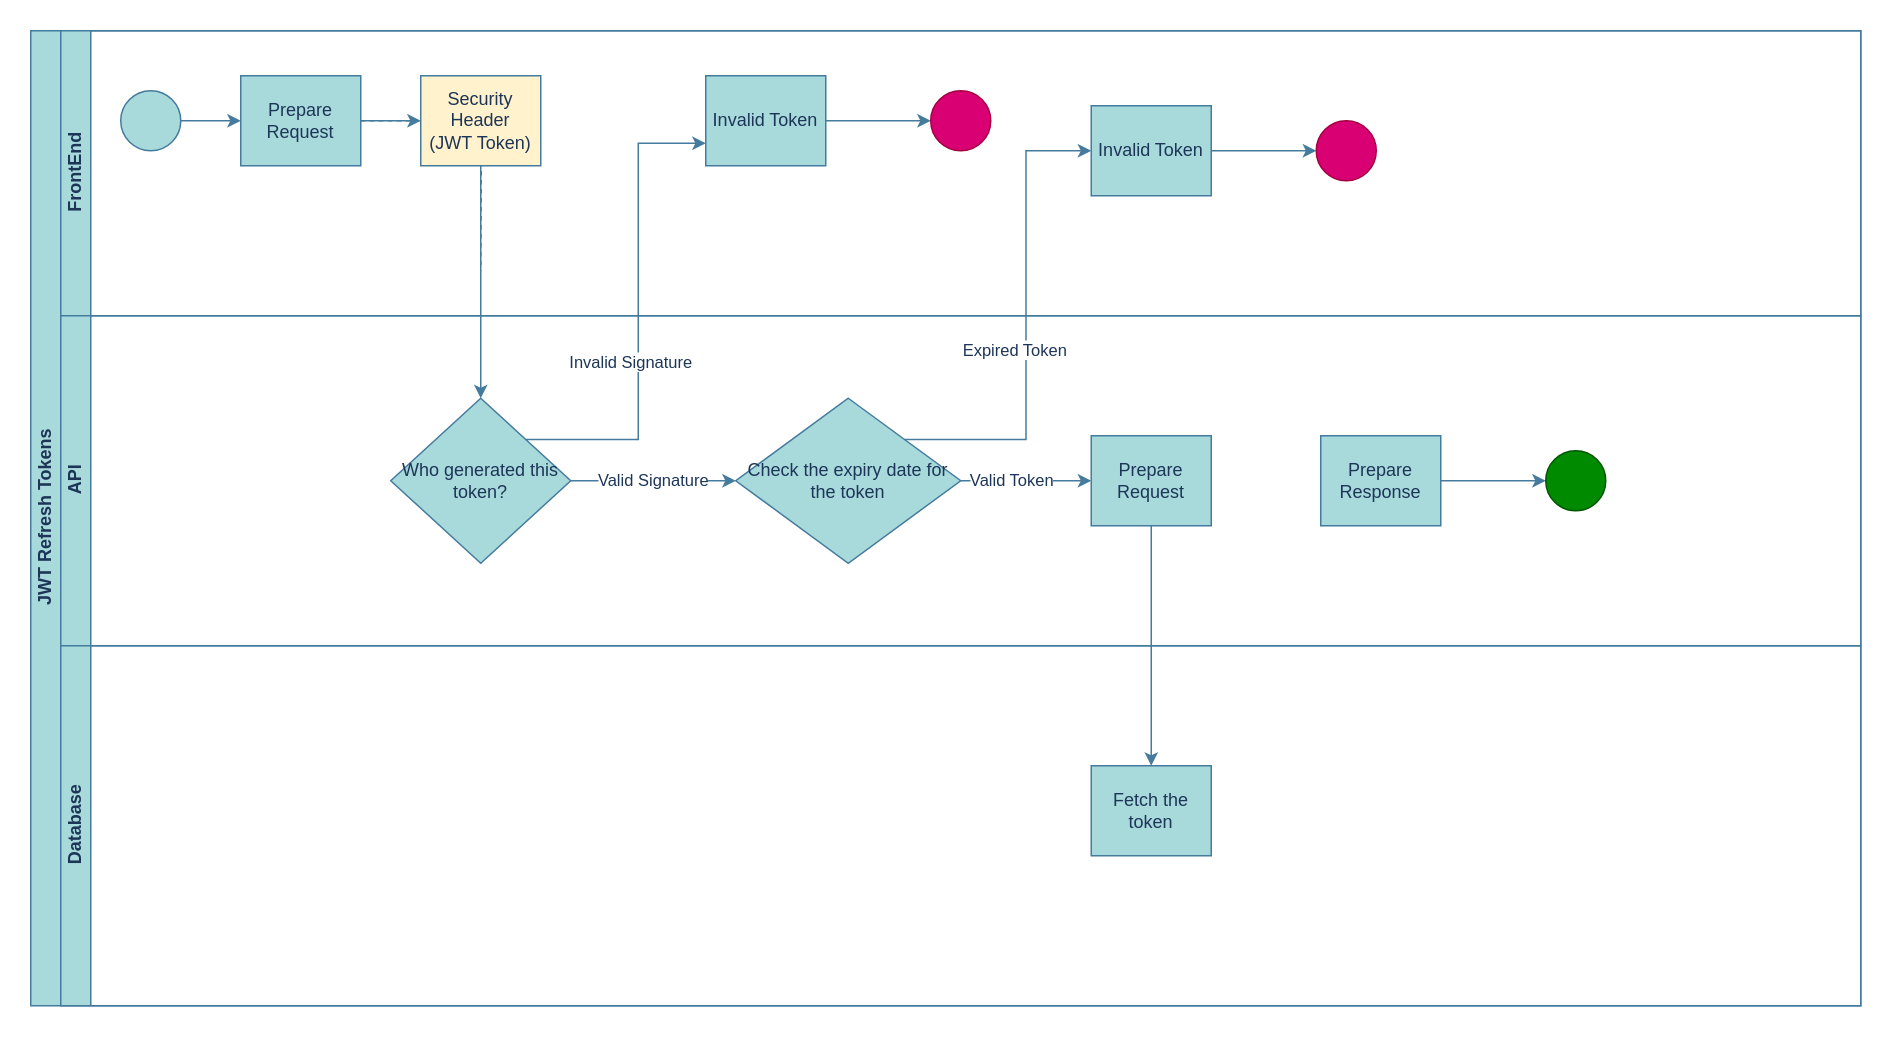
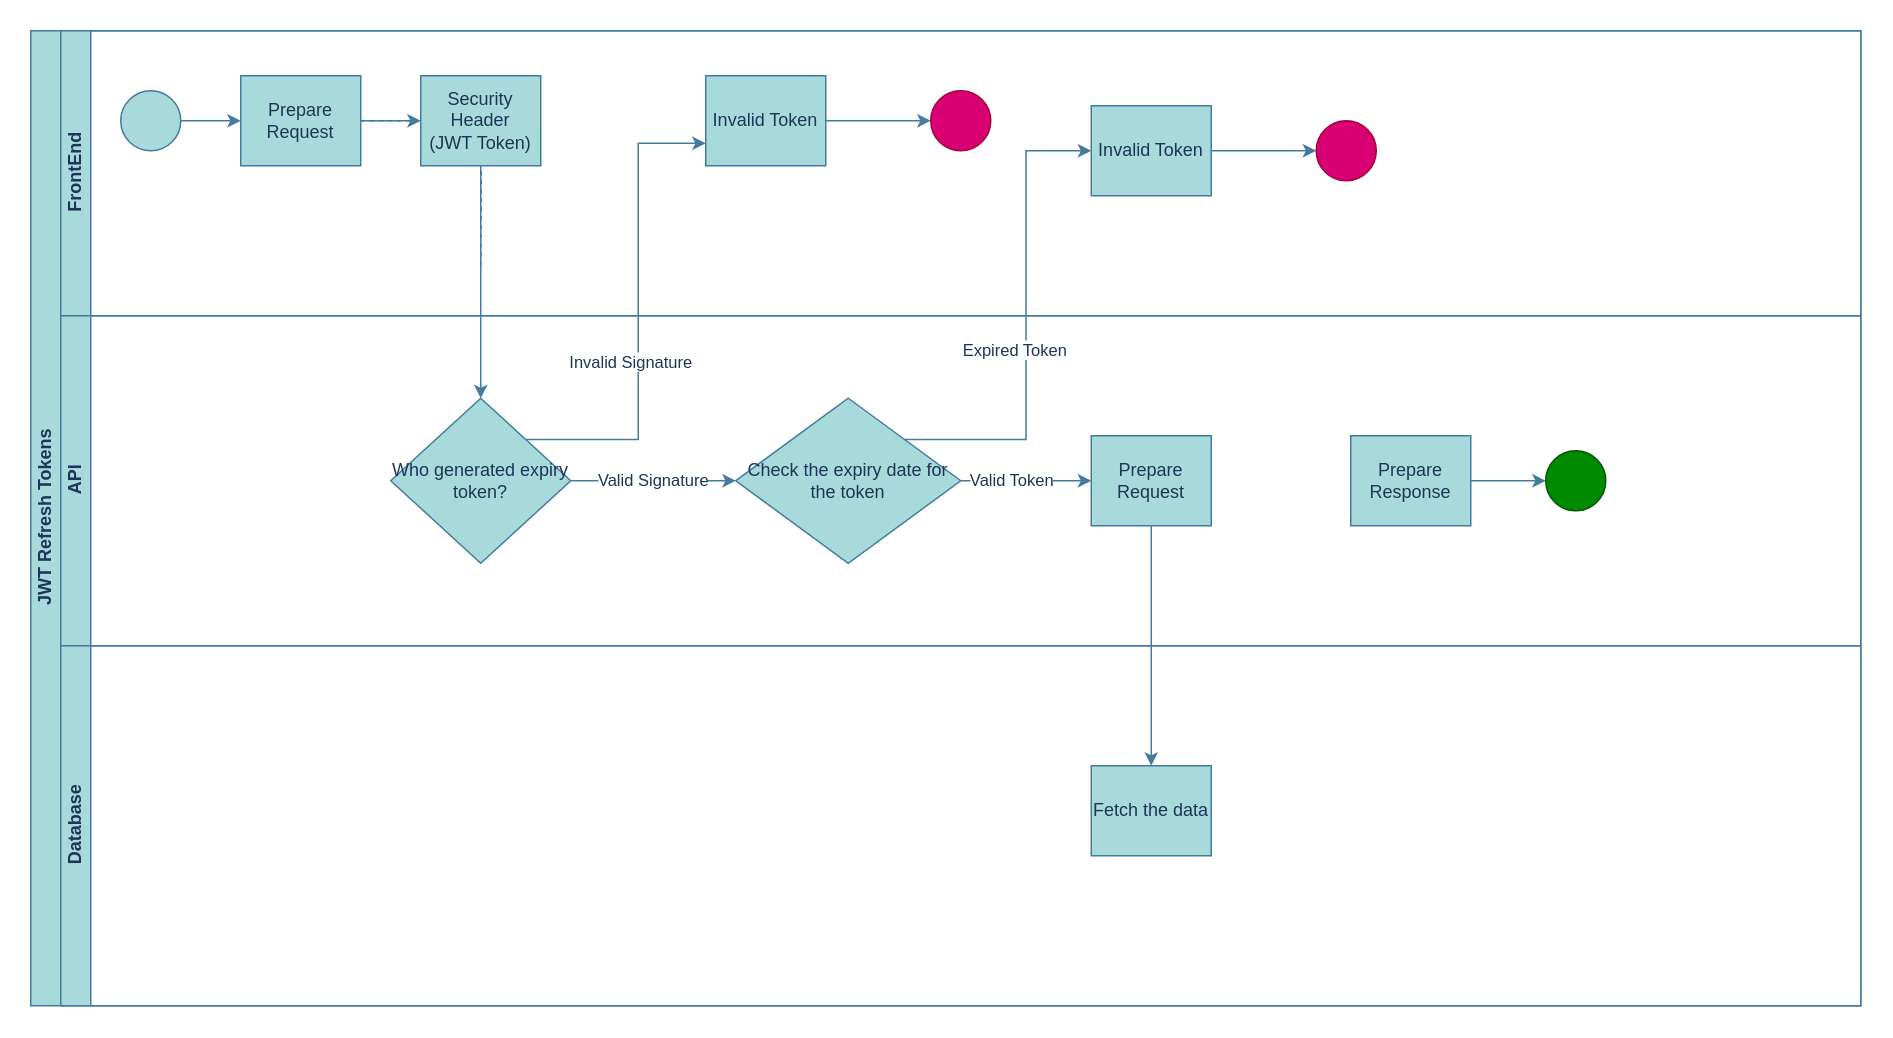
node "Security Header (JWT Token)": fillcolor #fff2cc -> #a8dadc
node "Who generated this token?": label "Who generated this token?" -> "Who generated expiry token?"
node "Prepare Response": moved (1381, 481) -> (1411, 481)
node "Fetch the token": label "Fetch the token" -> "Fetch the data"
